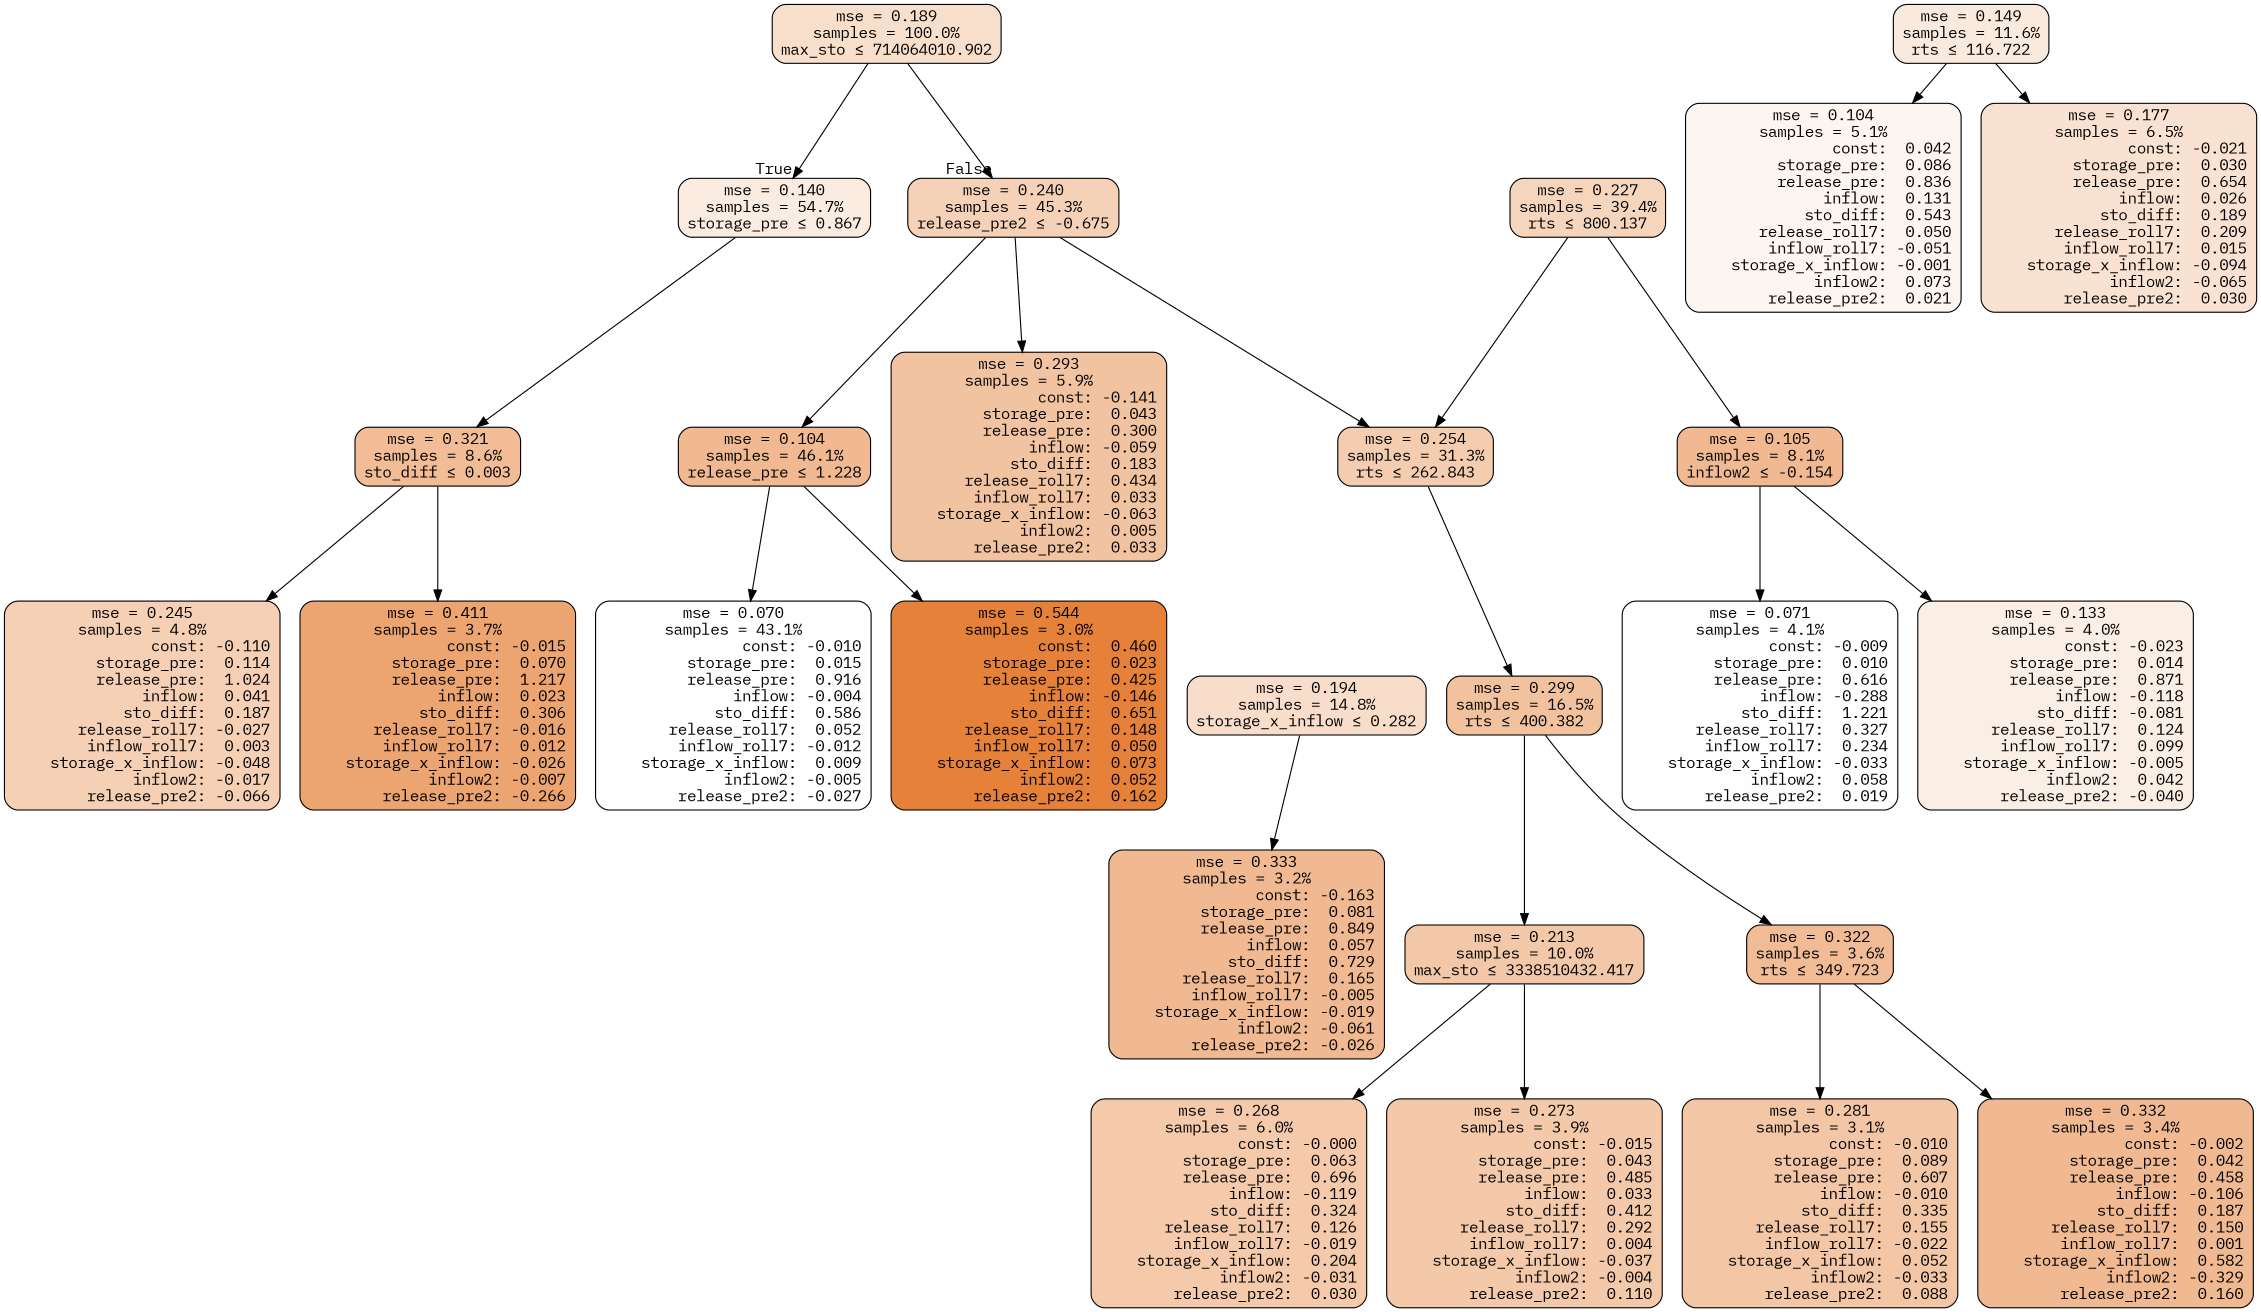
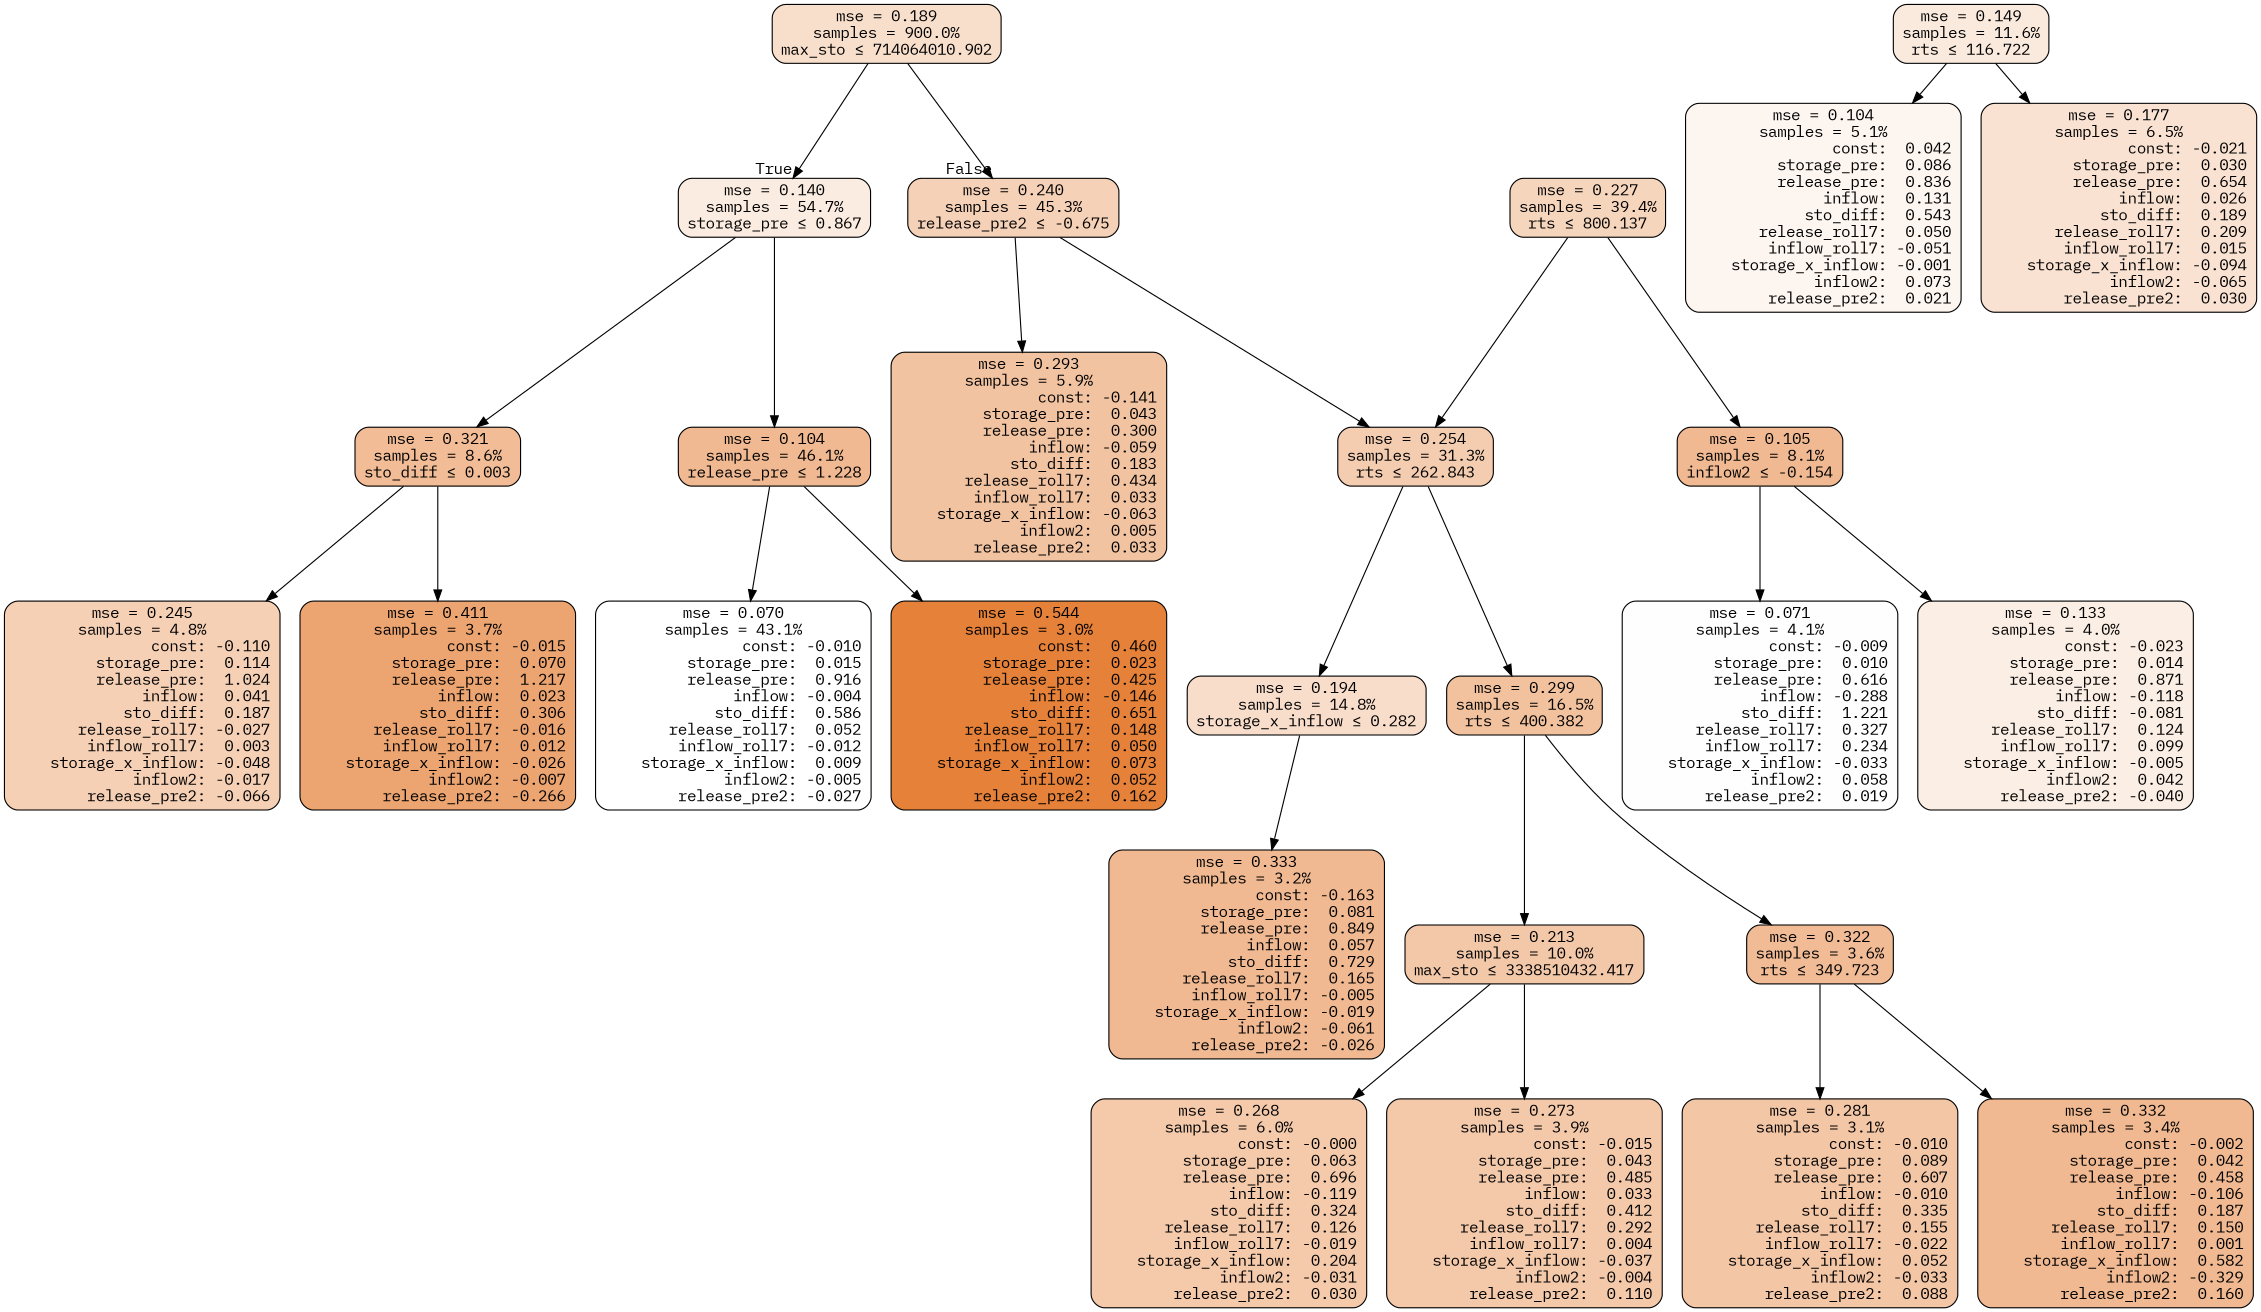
node "mse = 0.189 samples = 100.0% max_sto ≤ 714064010.902": label "mse = 0.189 samples = 100.0% max_sto ≤ 714064010.902" -> "mse = 0.189 samples = 900.0% max_sto ≤ 714064010.902"
edge "mse = 0.240 samples = 45.3% release_pre2 ≤ -0.675" -> "mse = 0.104 samples = 46.1% release_pre ≤ 1.228": now "mse = 0.140 samples = 54.7% storage_pre ≤ 0.867" -> "mse = 0.104 samples = 46.1% release_pre ≤ 1.228"
edge "mse = 0.254 samples = 31.3% rts ≤ 262.843" -> "mse = 0.194 samples = 14.8% storage_x_inflow ≤ 0.282": added
